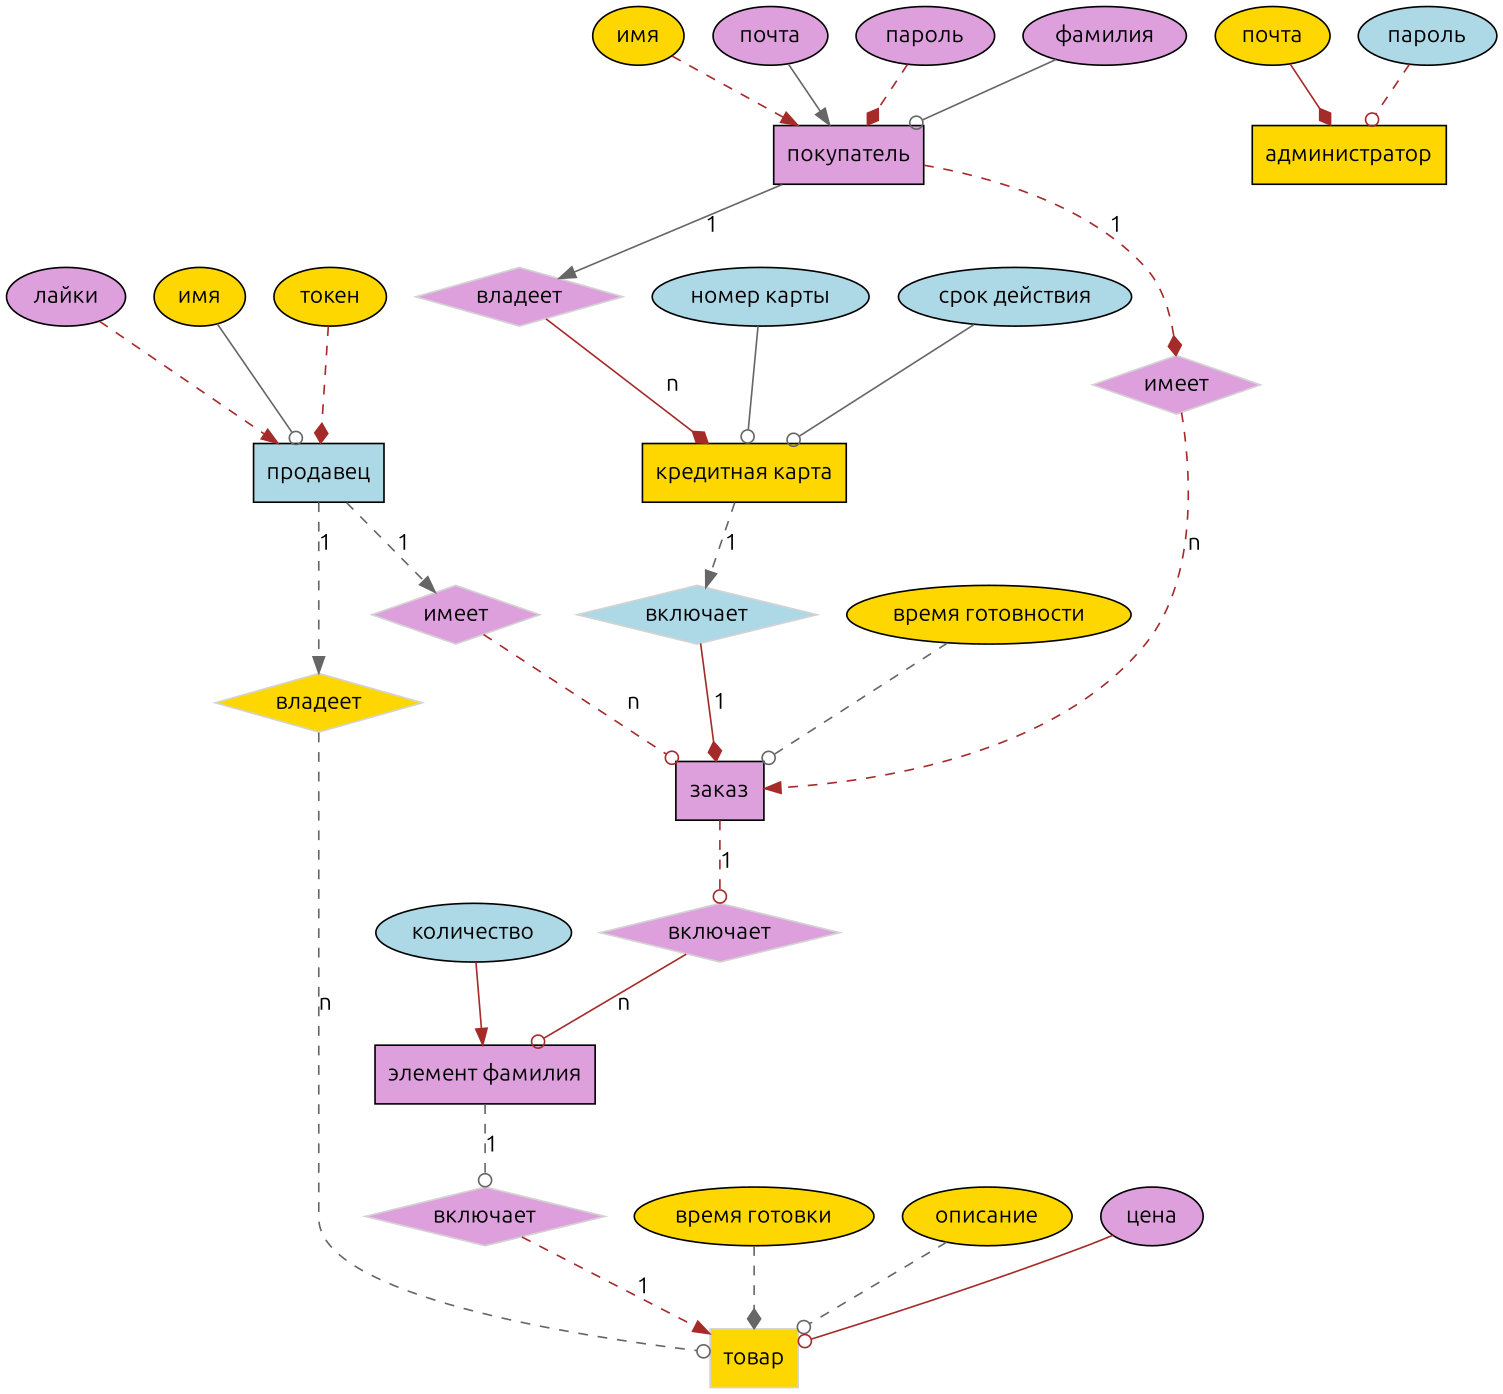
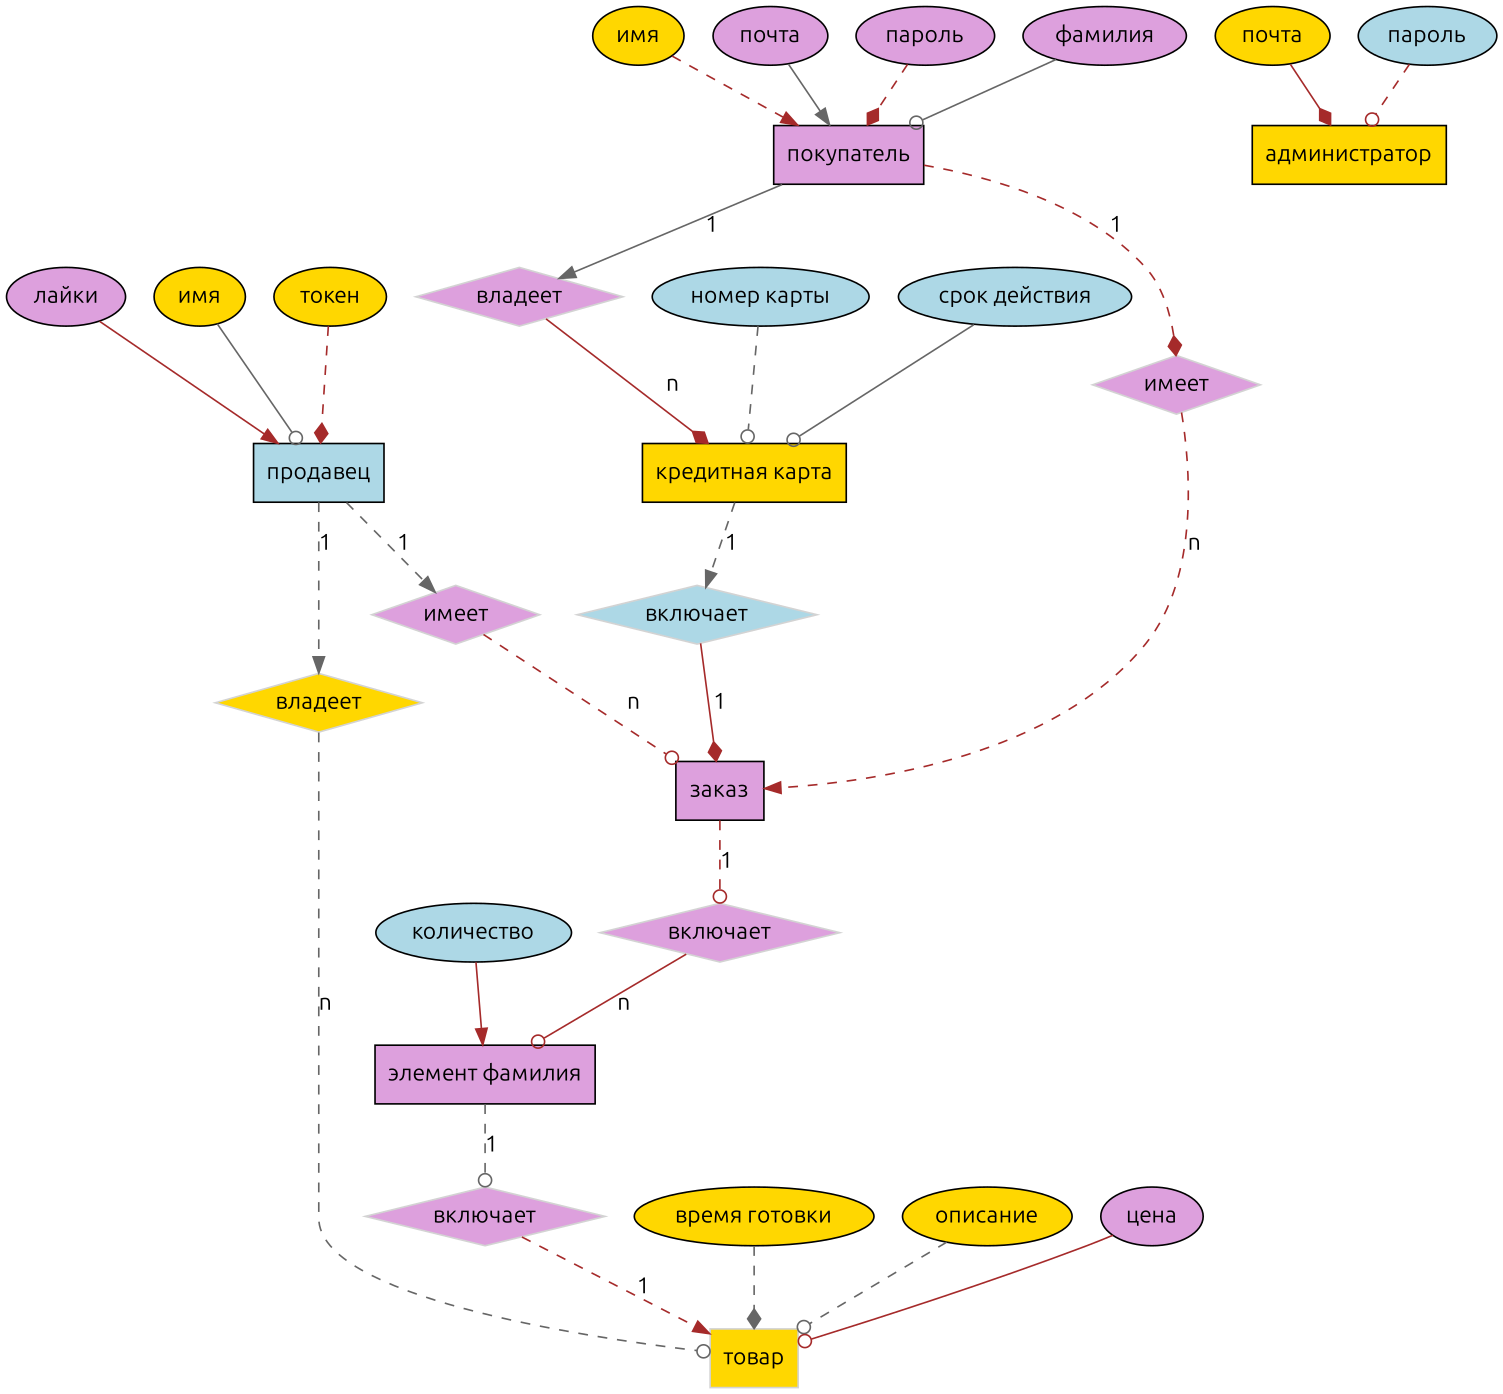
edge "лайки" -> "продавец": style dashed -> solid
edge "номер карты" -> "кредитная карта": style solid -> dashed
node "время готовности": removed
